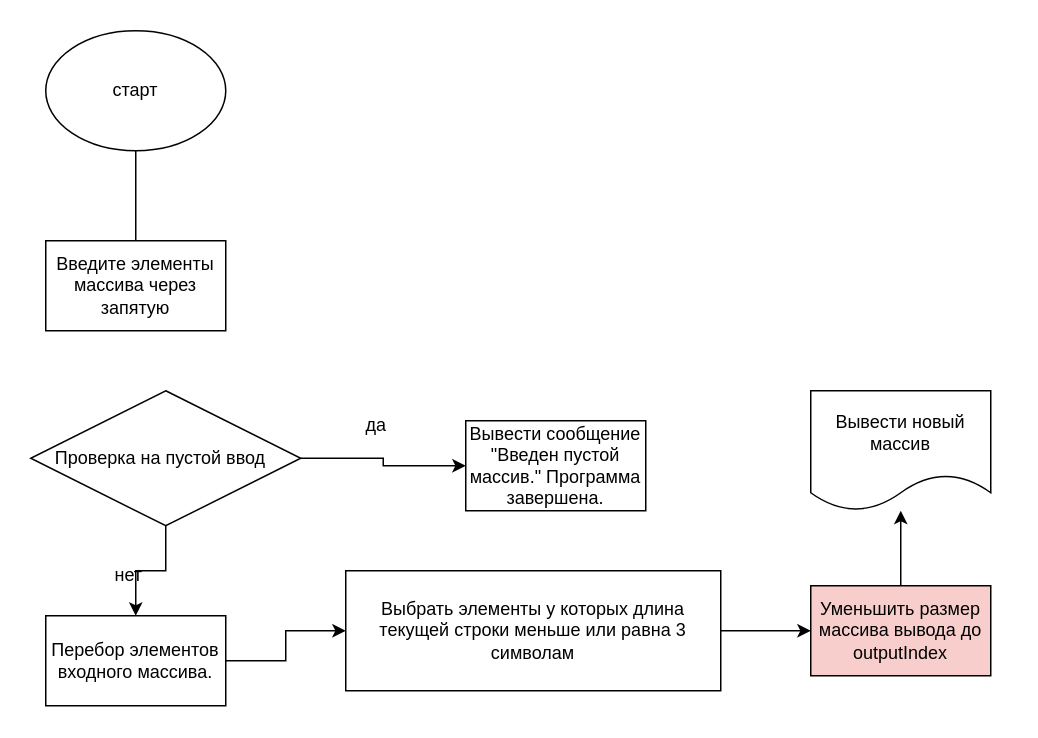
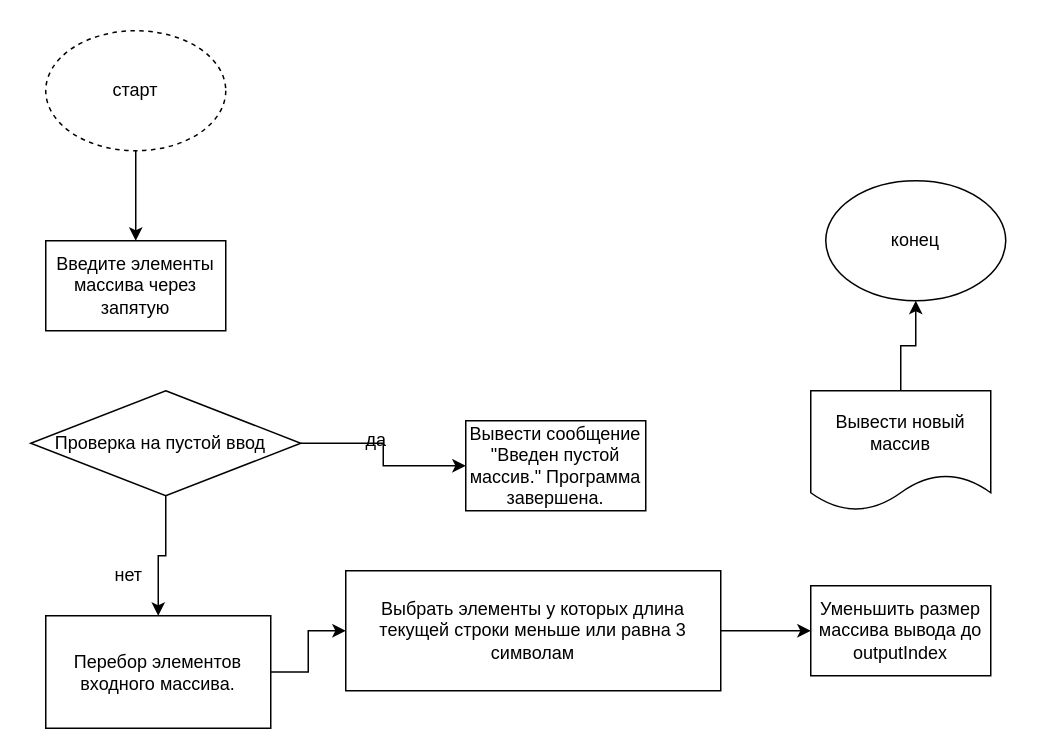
node "старт": style solid -> dashed
edge "старт" -- "Введите элементы массива через запятую": arrowhead none -> classic
node "конец": added
edge "Вывести новый массив" -> "конец": added
node "да": moved (376, 425) -> (376, 440)
node "Проверка на пустой ввод": size 270x135 -> 270x105
edge "Уменьшить размер массива вывода до outputIndex" -> "Вывести новый массив": removed
node "Уменьшить размер массива вывода до outputIndex": fillcolor #f8cecc -> #ffffff
node "Перебор элементов входного массива.": size 180x90 -> 225x113
